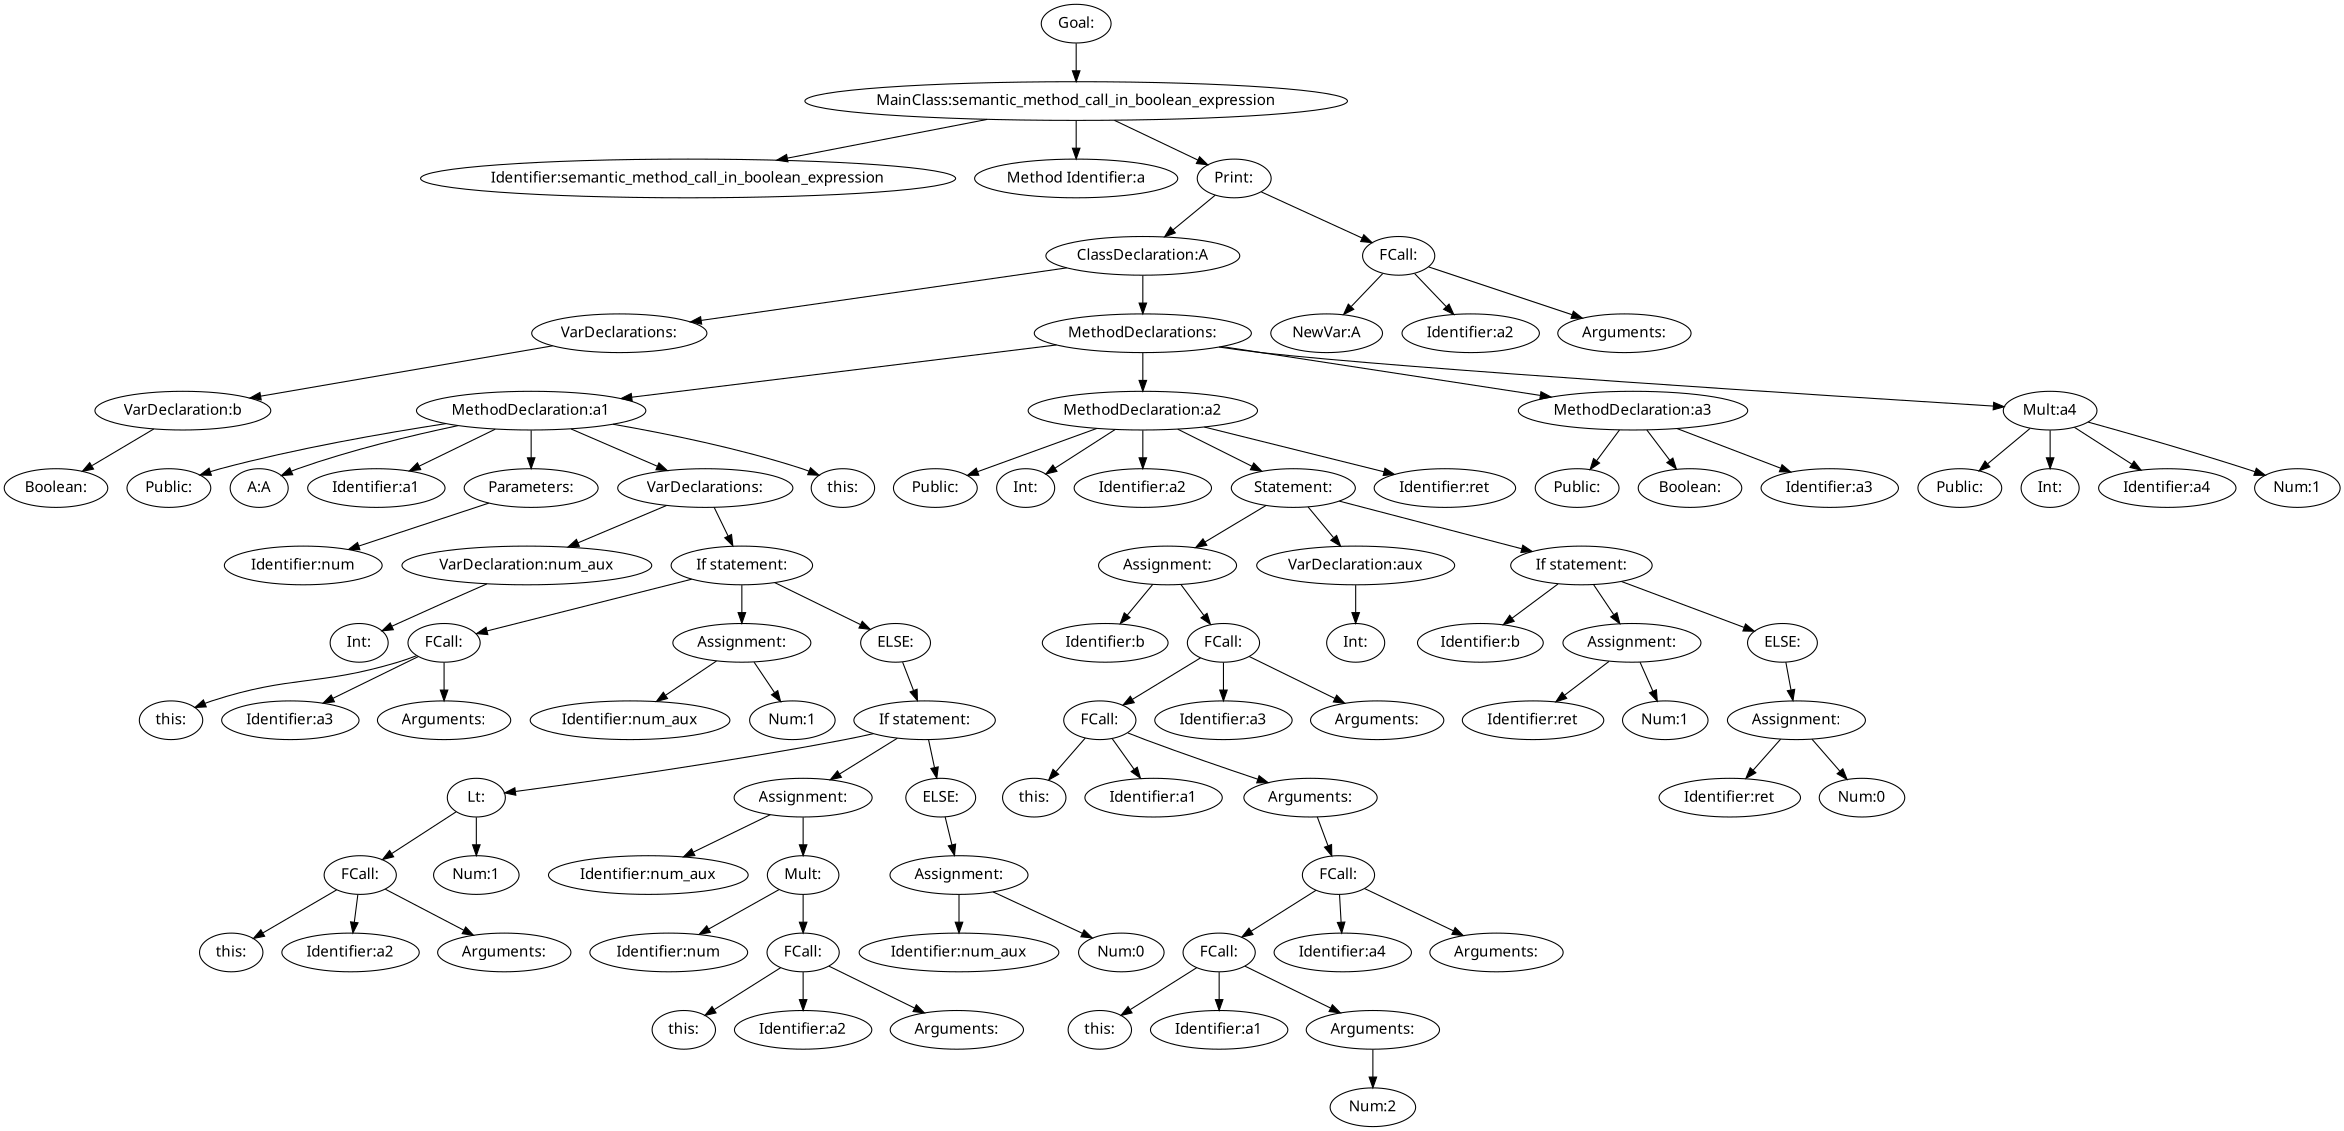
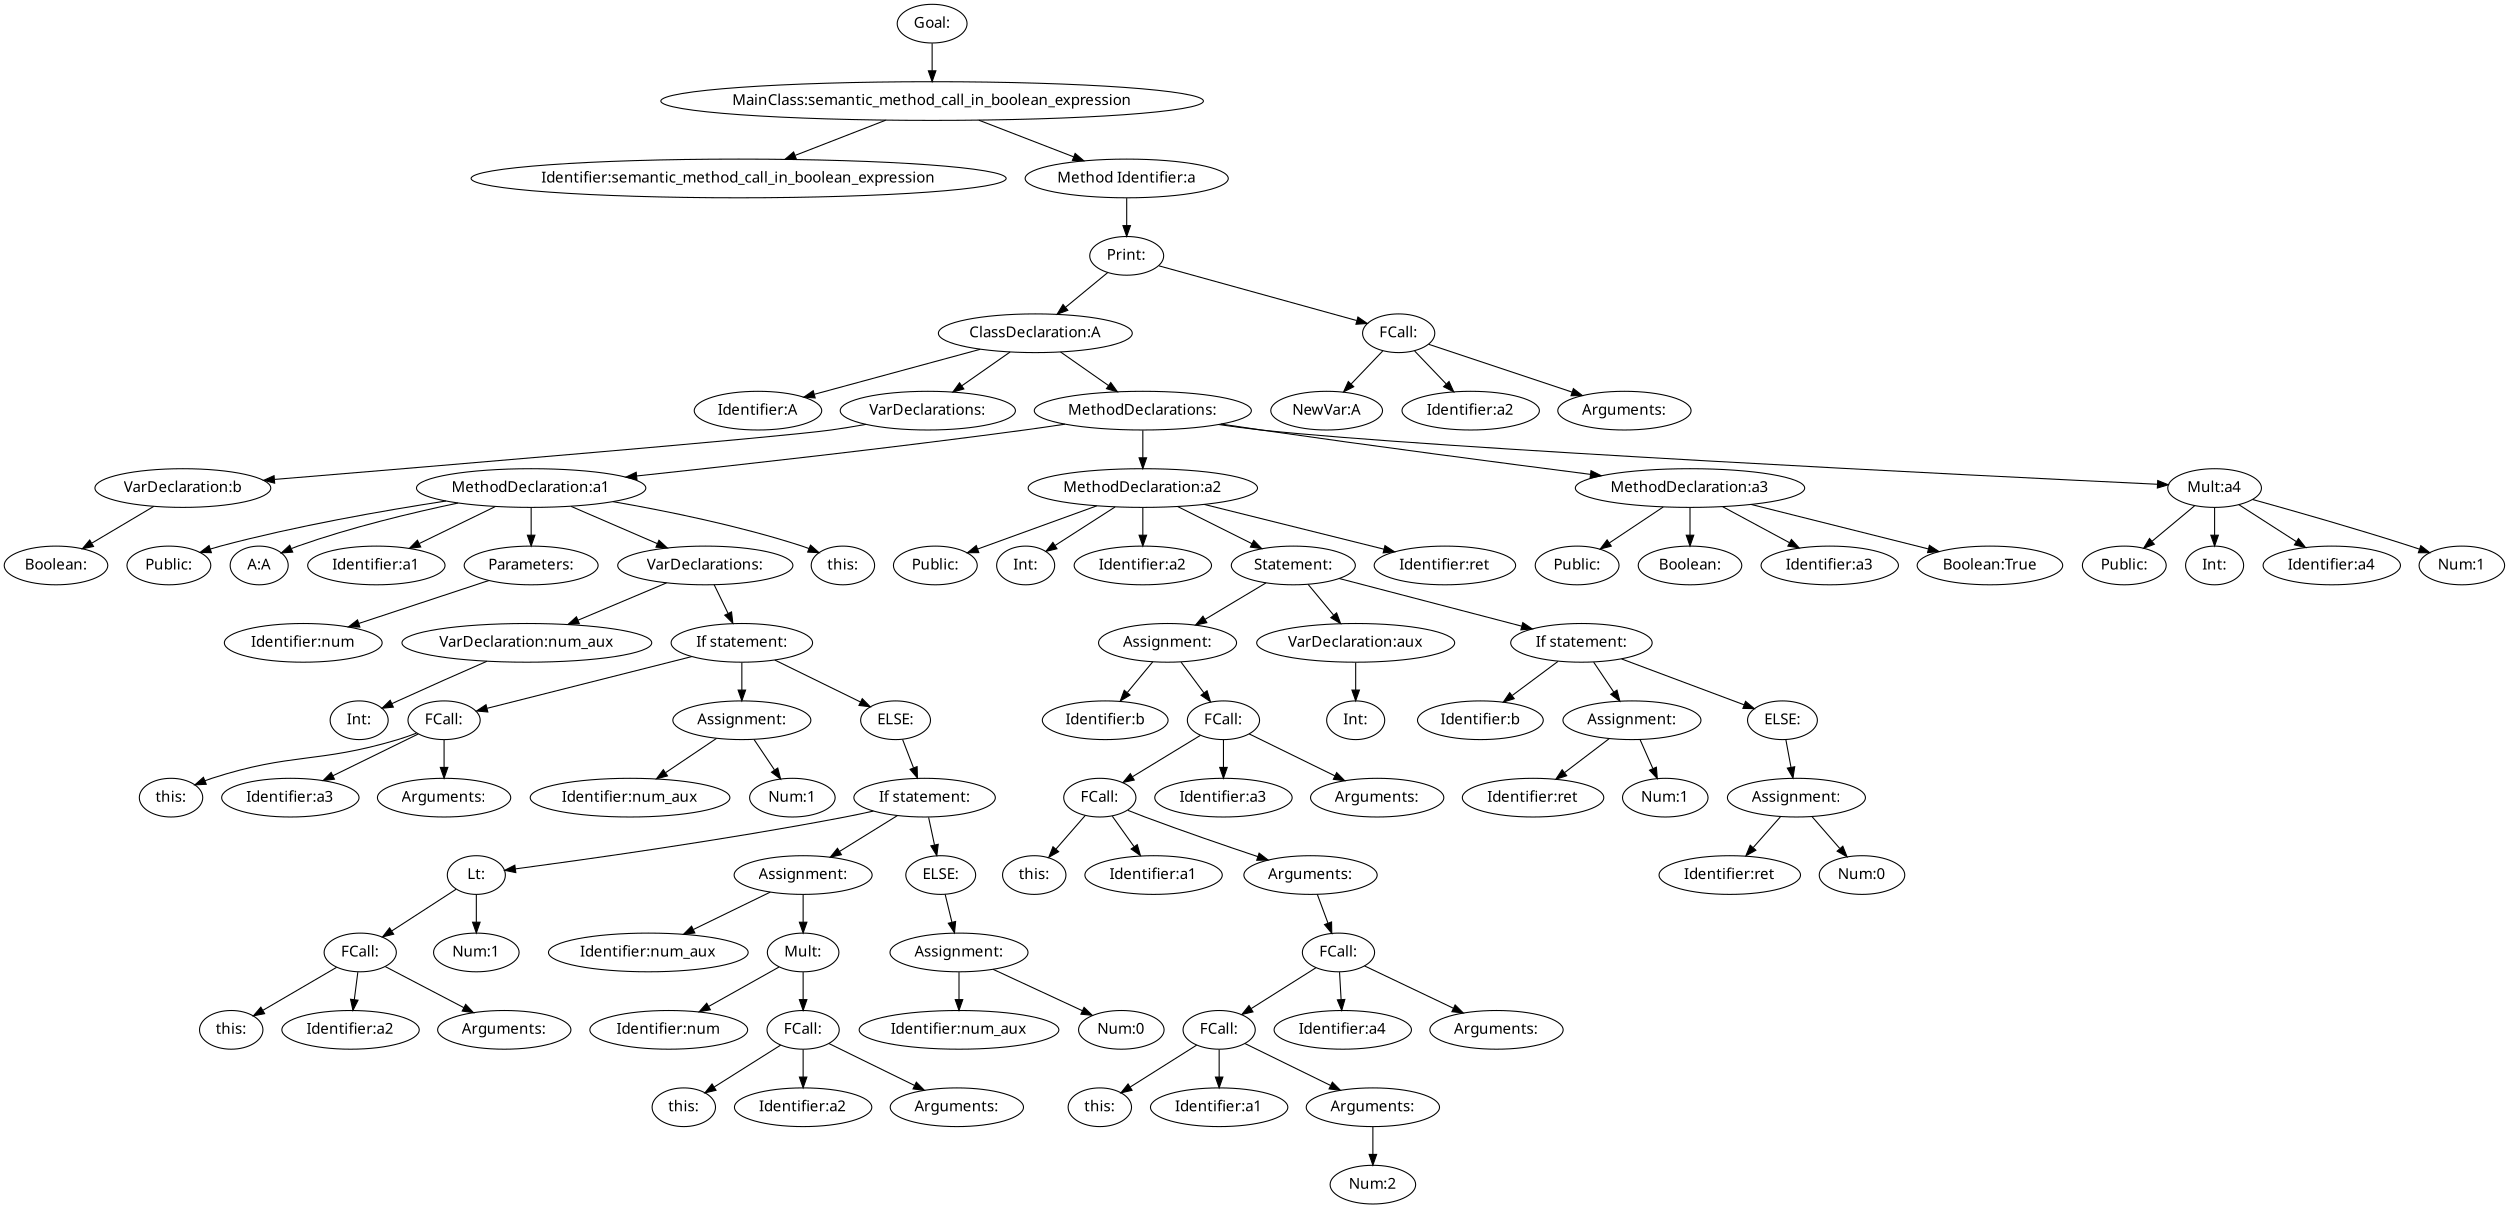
edge "MainClass:semantic_method_call_in_boolean_expression" -> "Print:": now "Method Identifier:a" -> "Print:"
node "Identifier:A": added
node "Boolean:True": added
